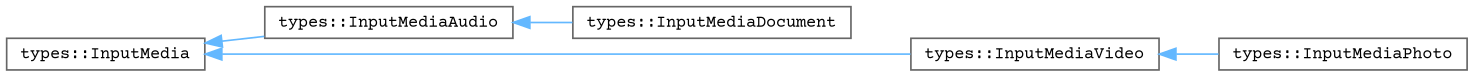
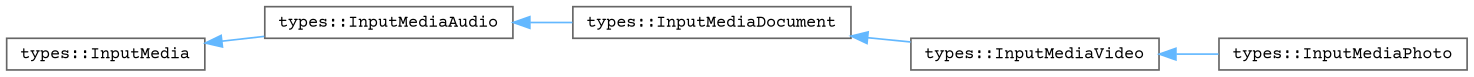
edge "types::InputMediaVideo" -> "types::InputMedia": now "types::InputMediaVideo" -> "types::InputMediaDocument"
